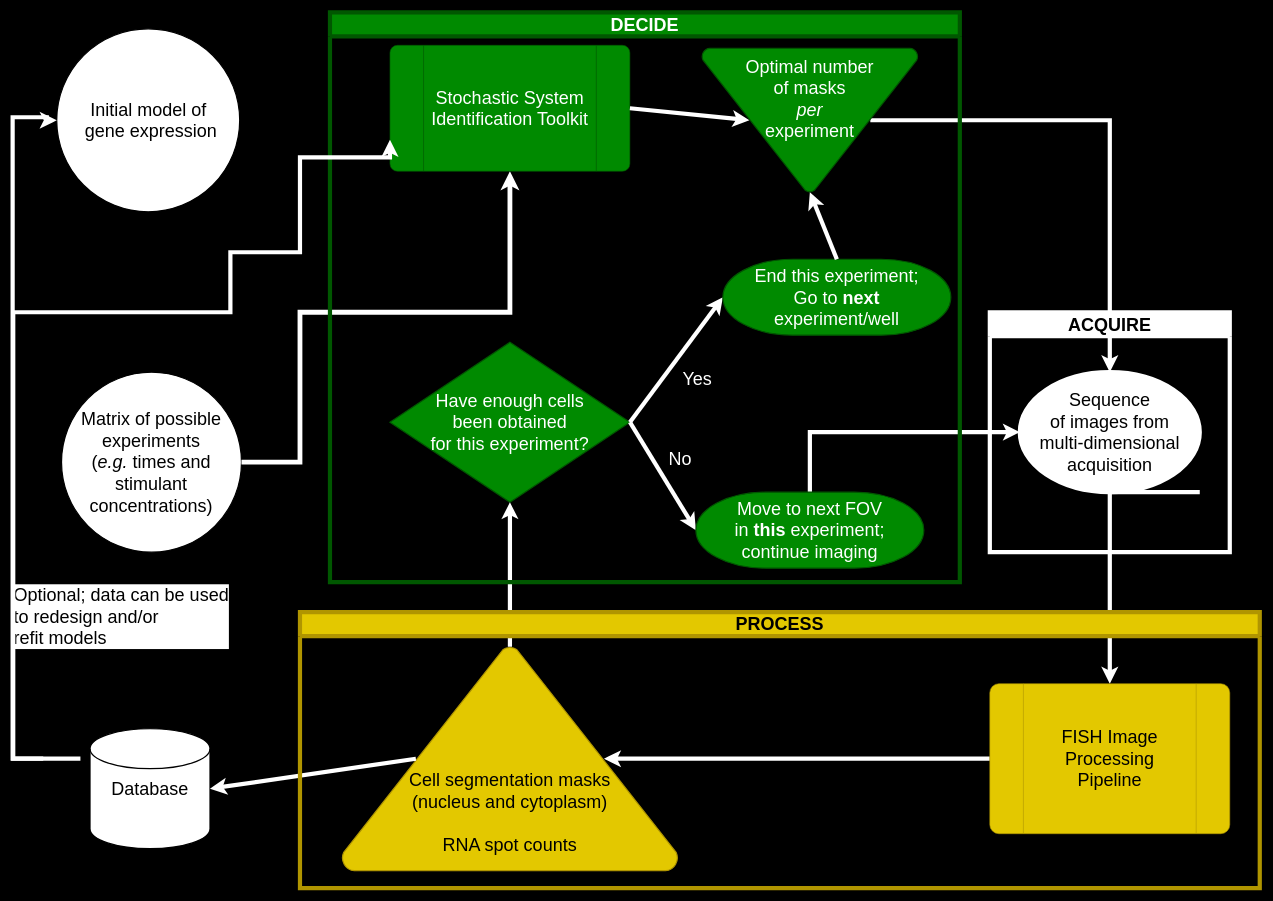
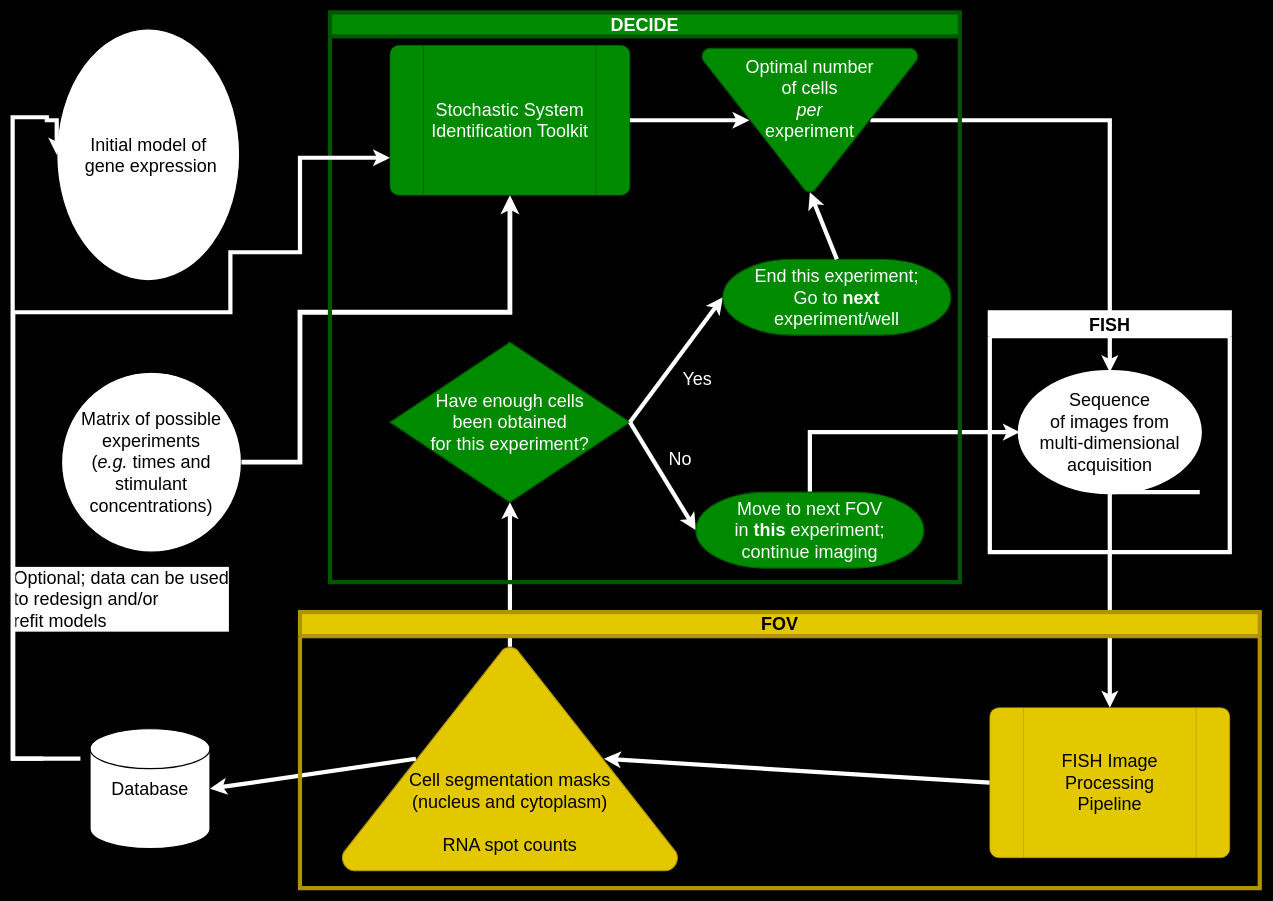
node "Stochastic SystemIdentification Toolkit": size 240x126 -> 240x150
node "Initial model of gene expression": size 183x183 -> 183x252
node "Optimal number of masks per experiment": label "Optimal number of masks per experiment" -> "Optimal number of cells per experiment"
node "ACQUIRE": label "ACQUIRE" -> "FISH"
node "PROCESS": label "PROCESS" -> "FOV"
node "FISH Image ProcessingPipeline": moved (1110, 759) -> (1110, 783)
